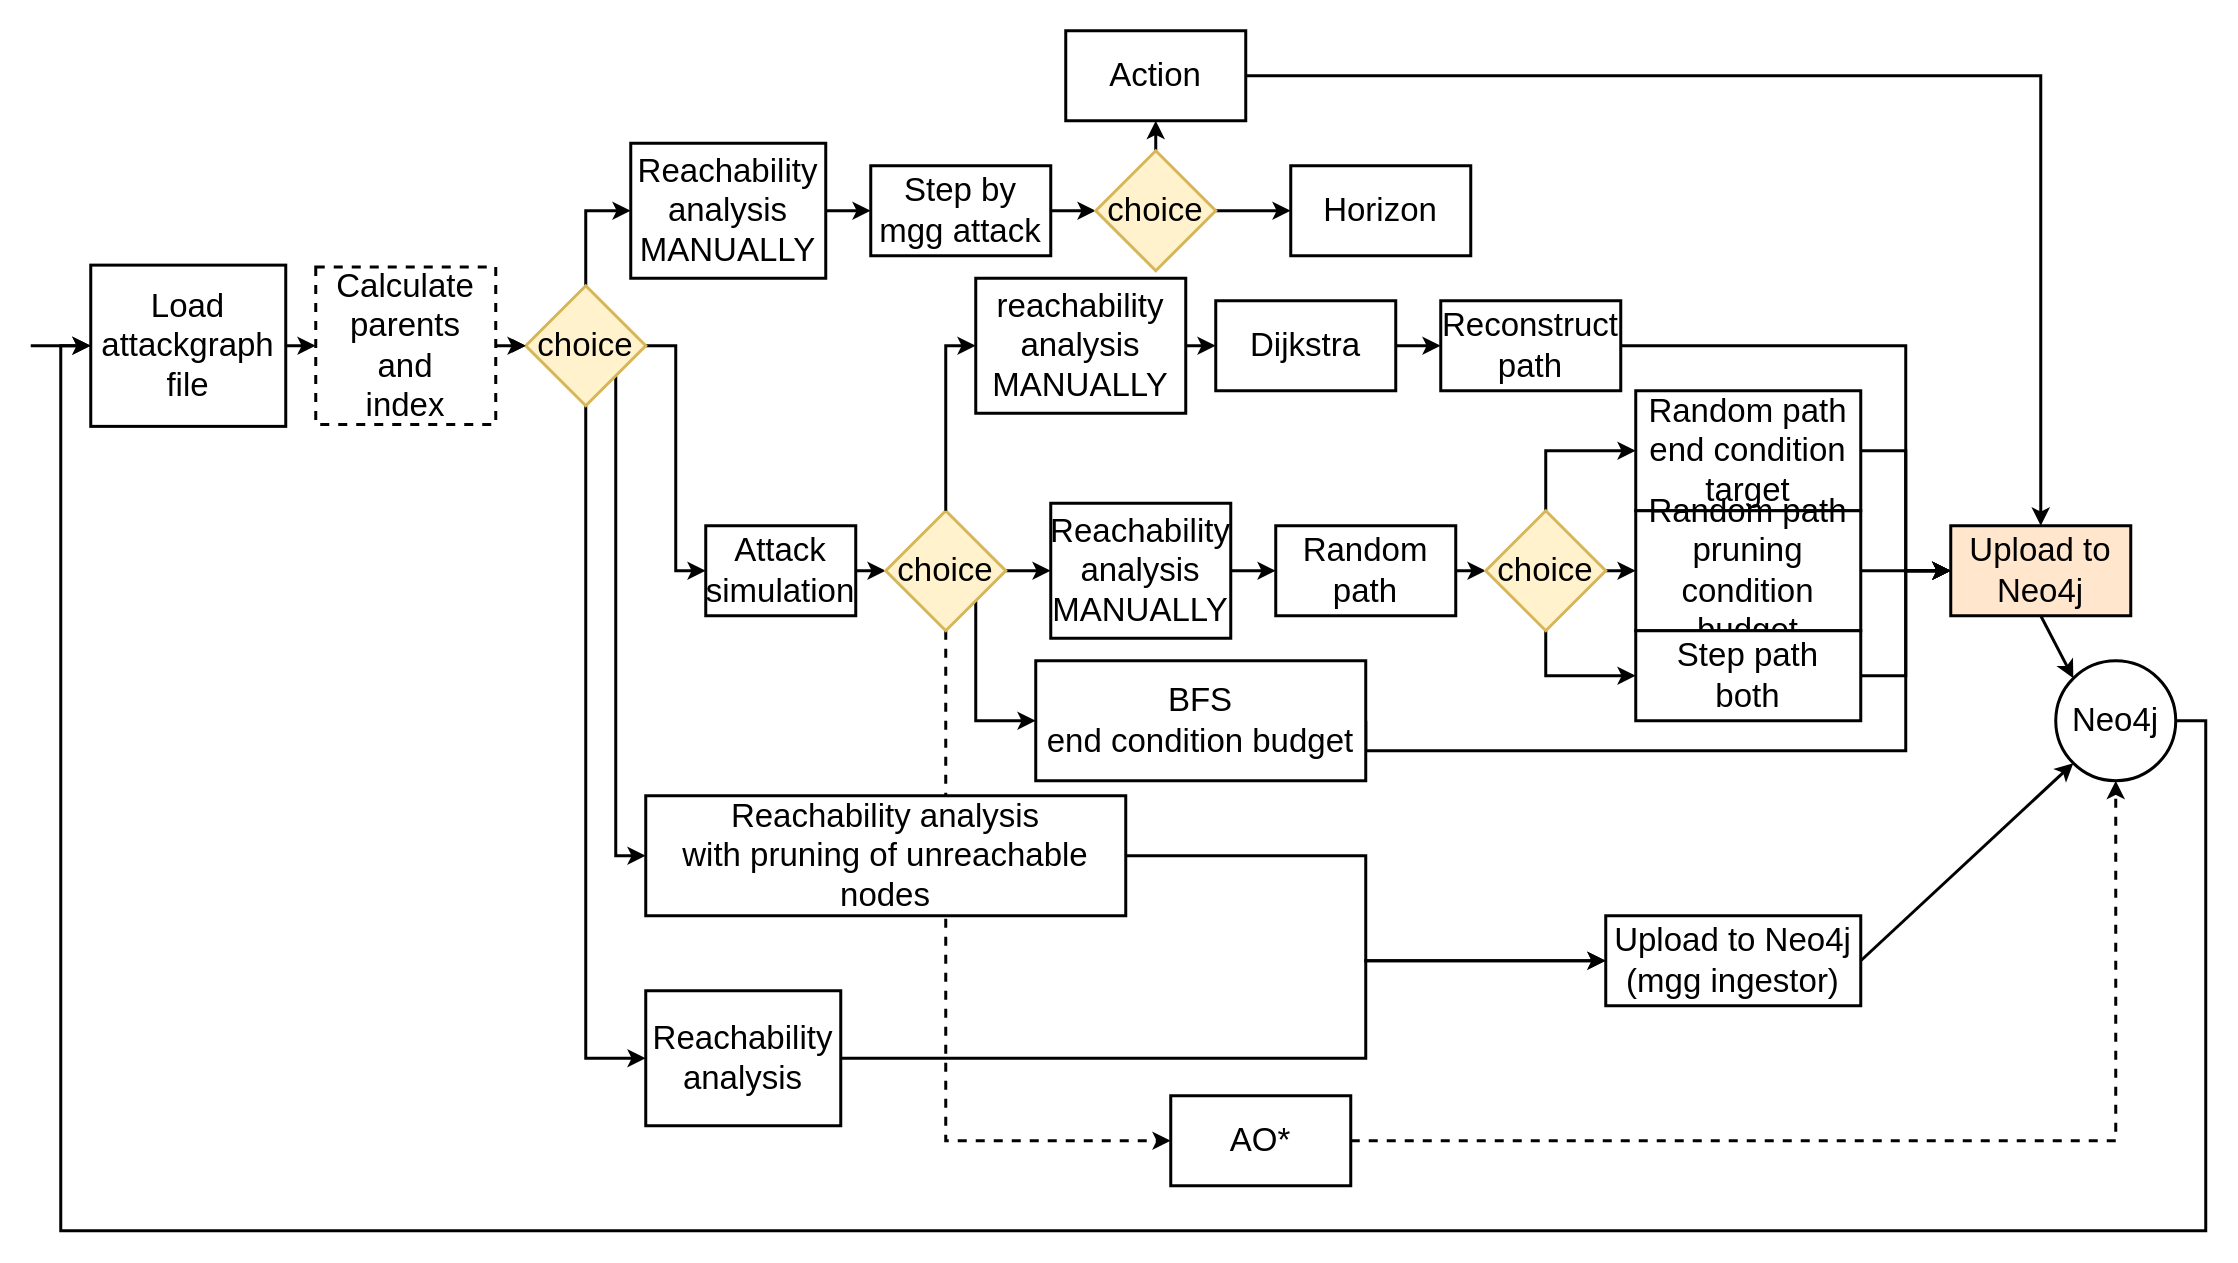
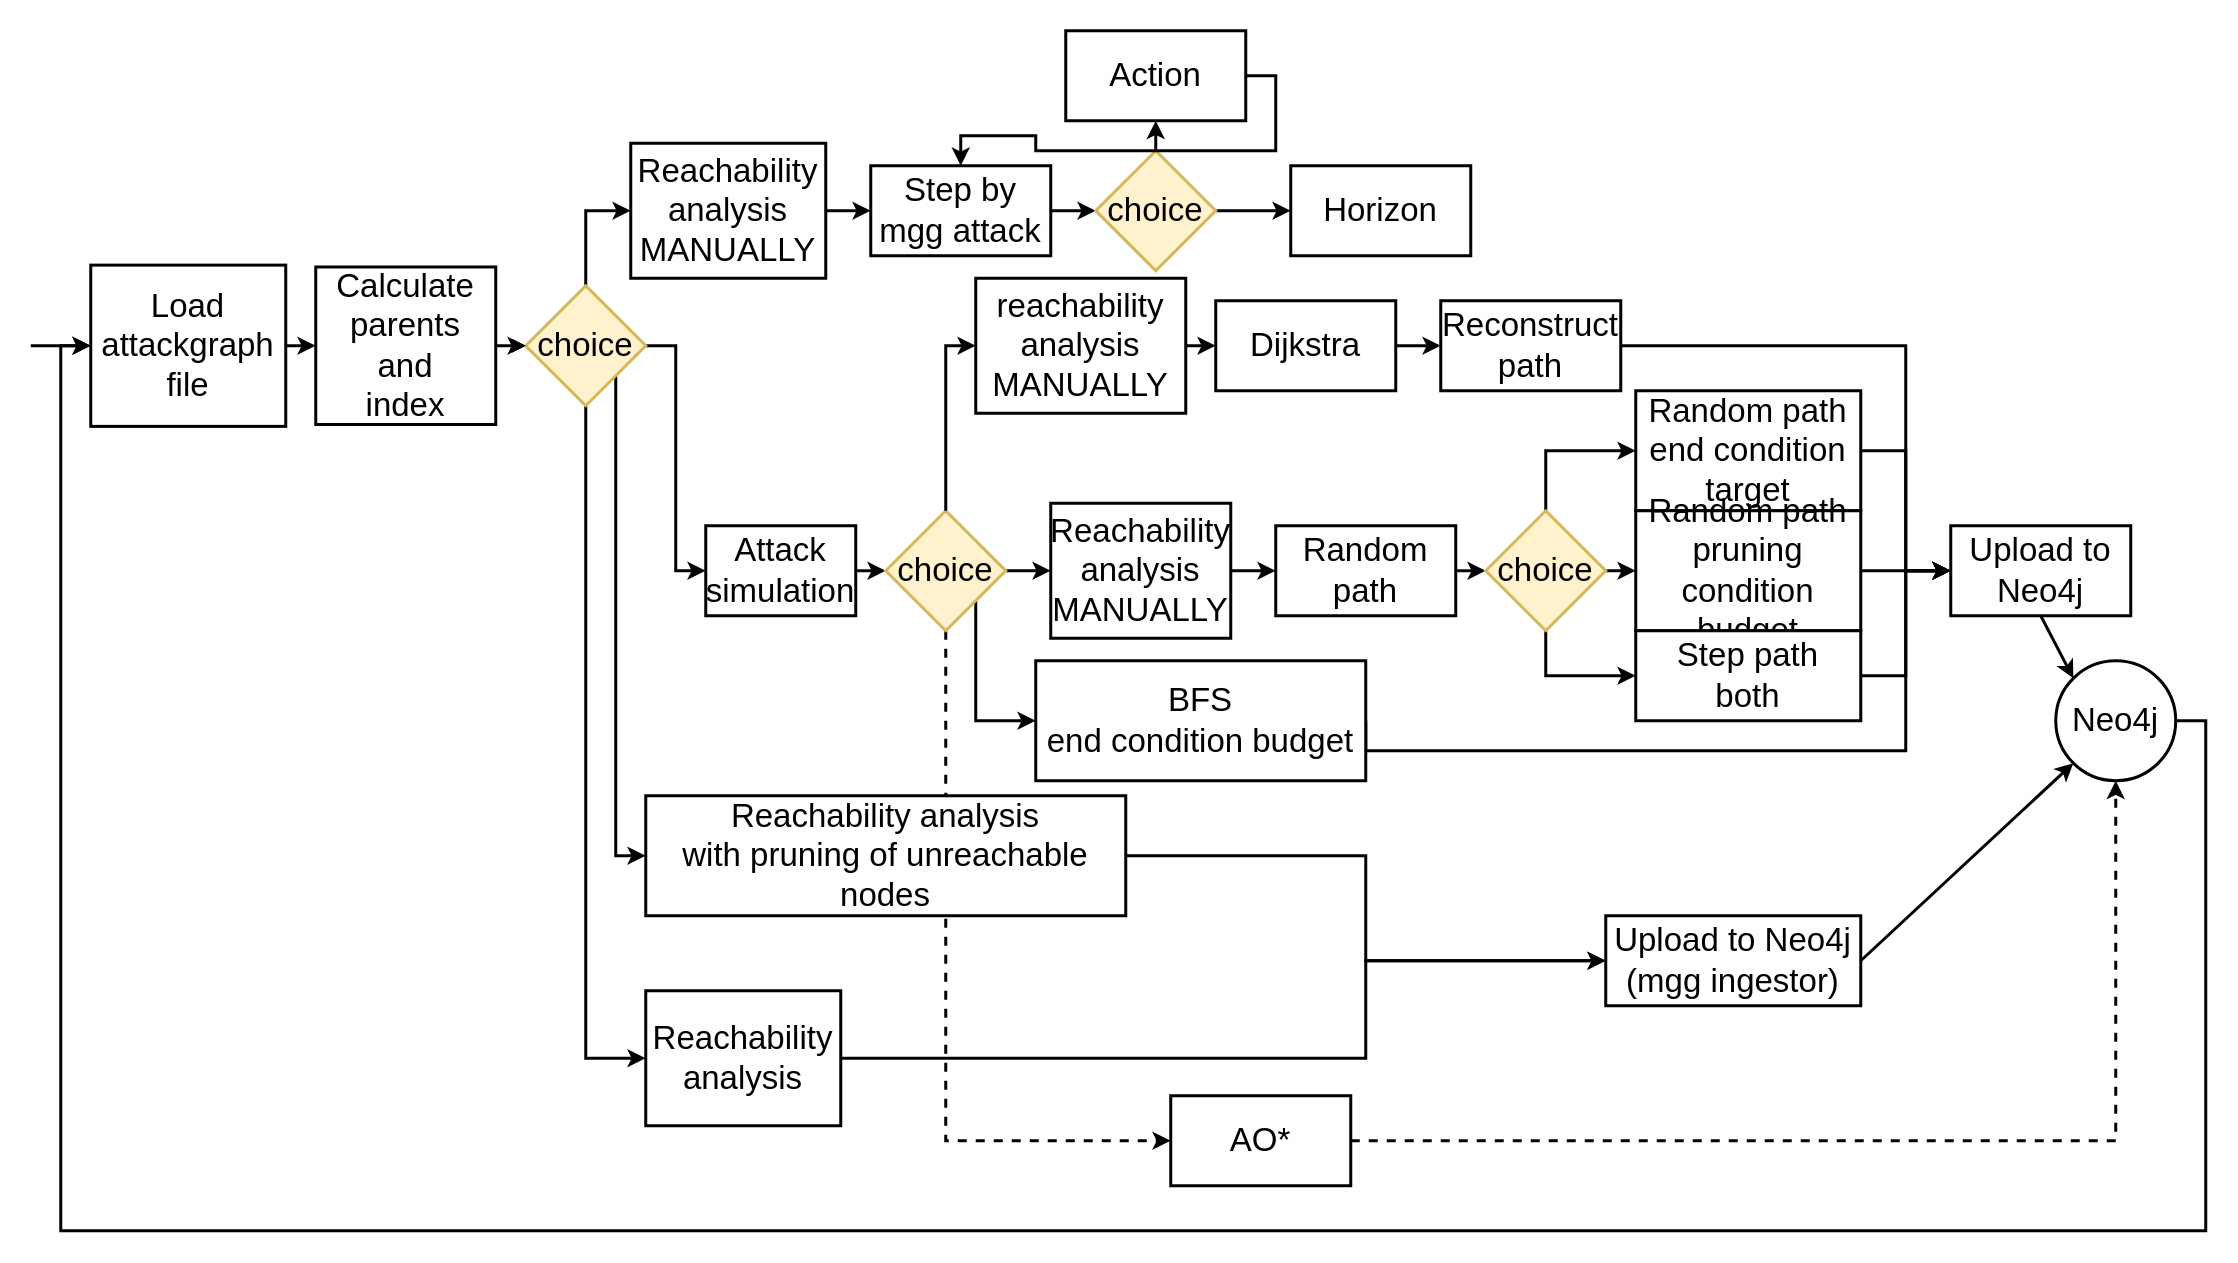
edge "Action" -> "Upload to Neo4j": now "Action" -> "Step by mgg attack"
node "Calculate parentsandindex": style dashed -> solid
node "Upload to Neo4j": fillcolor #ffe6cc -> #ffffff
